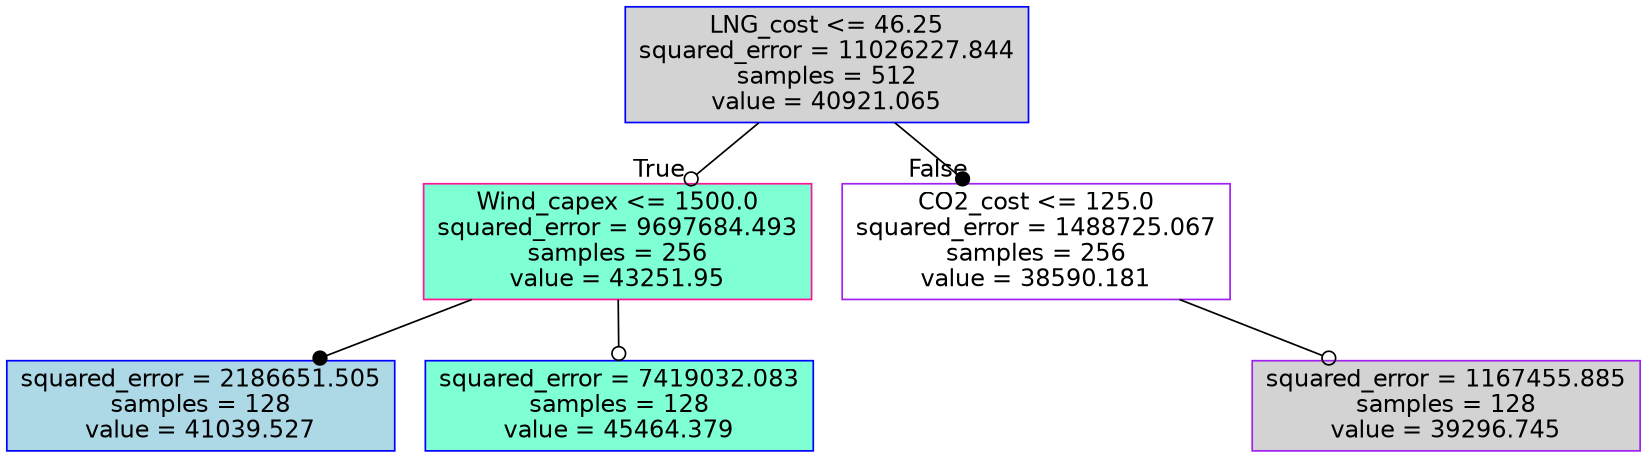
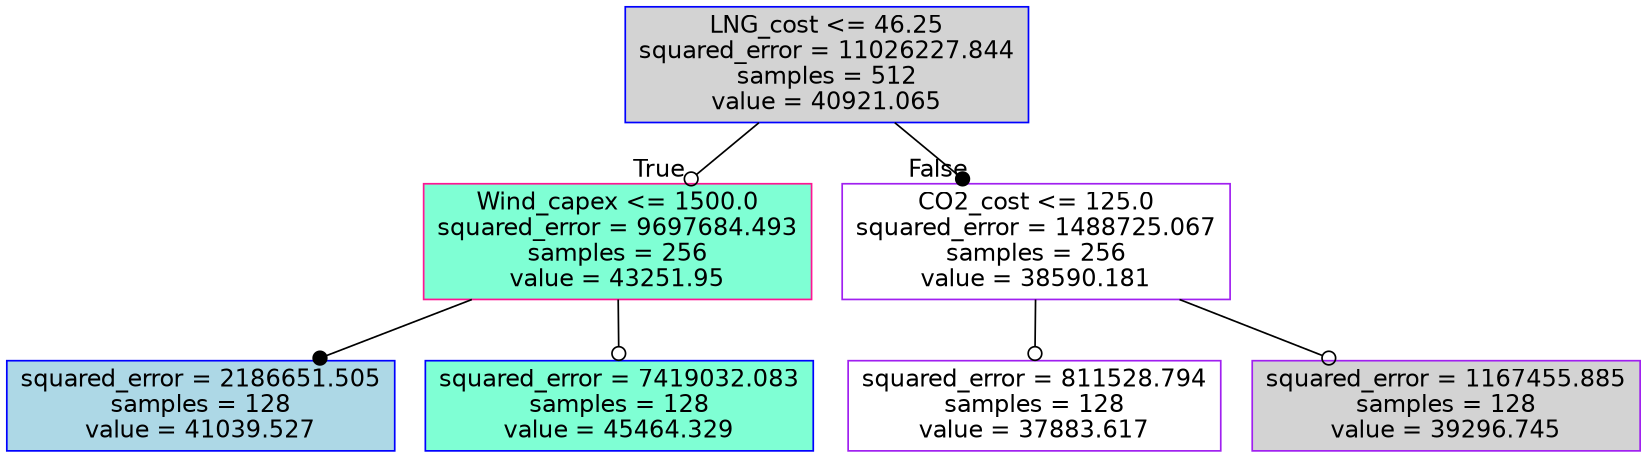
node "squared_error = 7419032.083 samples = 128 value = 45464.379": label "squared_error = 7419032.083 samples = 128 value = 45464.379" -> "squared_error = 7419032.083 samples = 128 value = 45464.329"
node "squared_error = 811528.794 samples = 128 value = 37883.617": added
